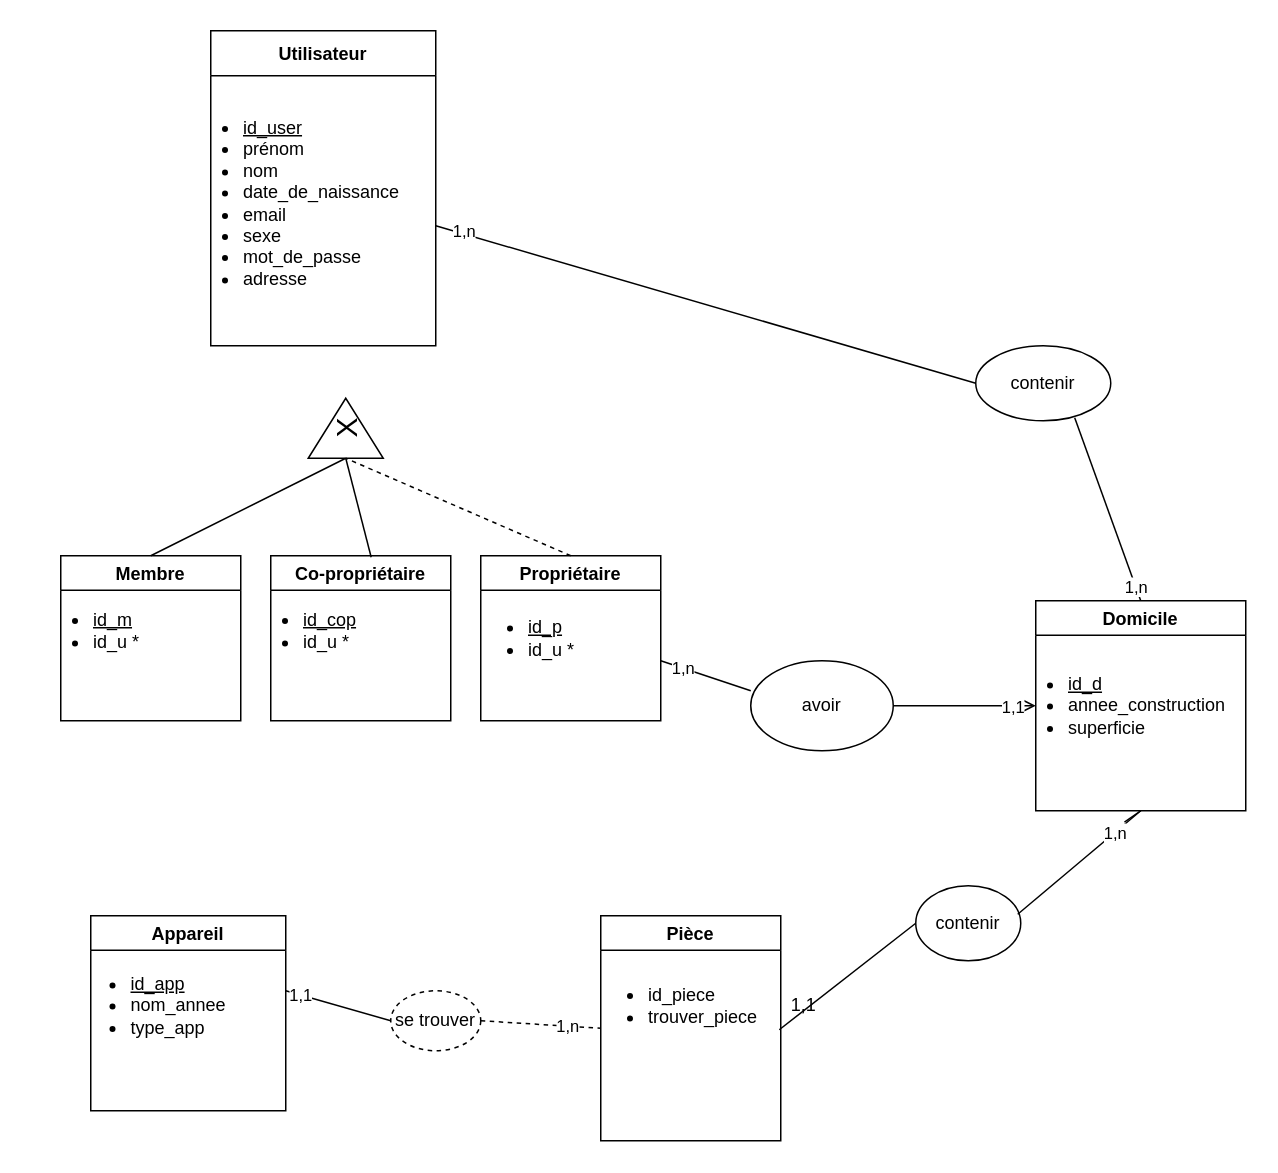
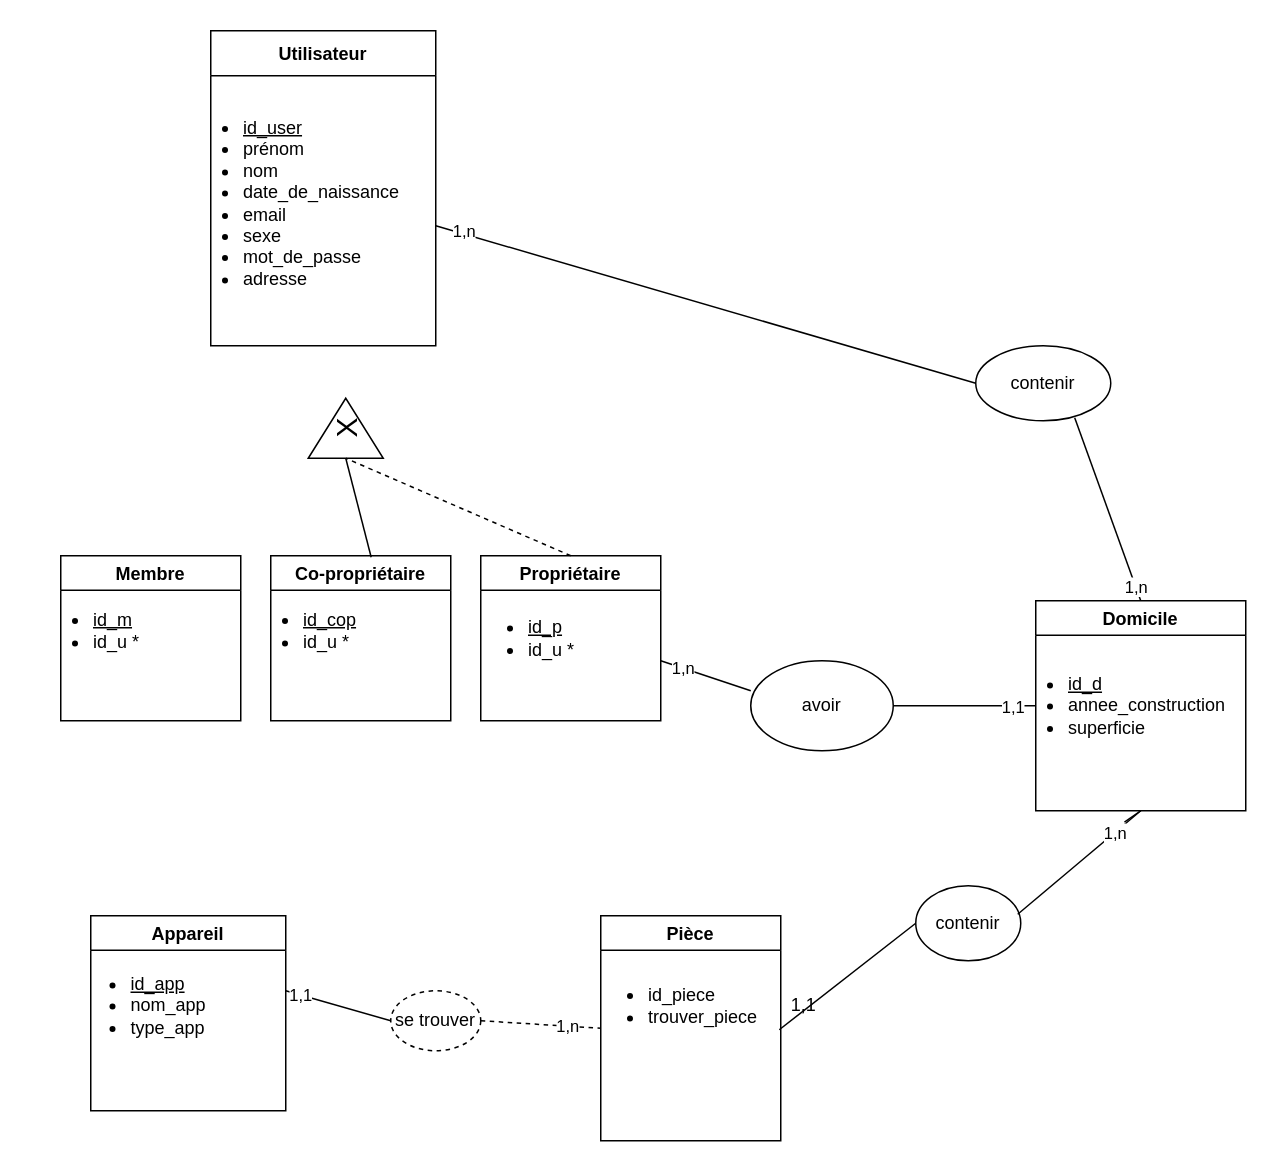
edge "X" -- "Membre": removed
edge "avoir" -> "Domicile": arrowhead open -> none
node "id_app nom_annee type_app": label "id_app nom_annee type_app" -> "id_app nom_app type_app"
